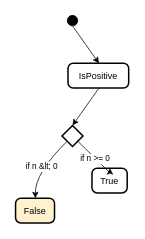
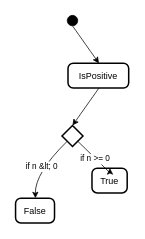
node "False": fillcolor #fff2cc -> #ffffff
